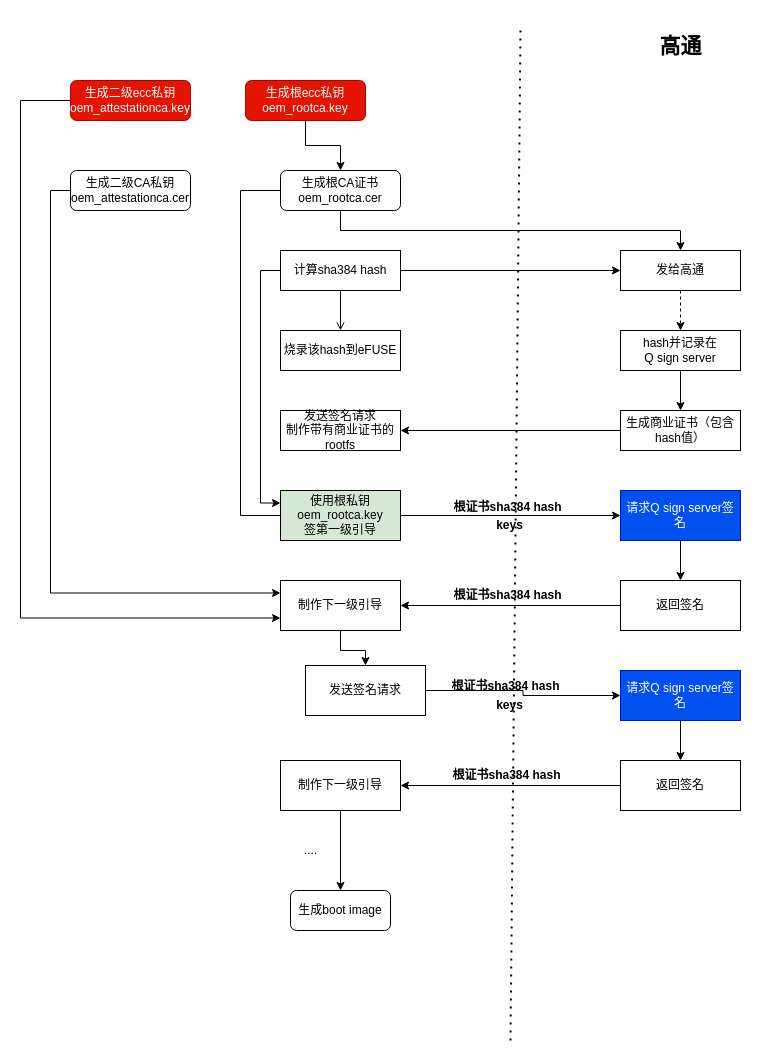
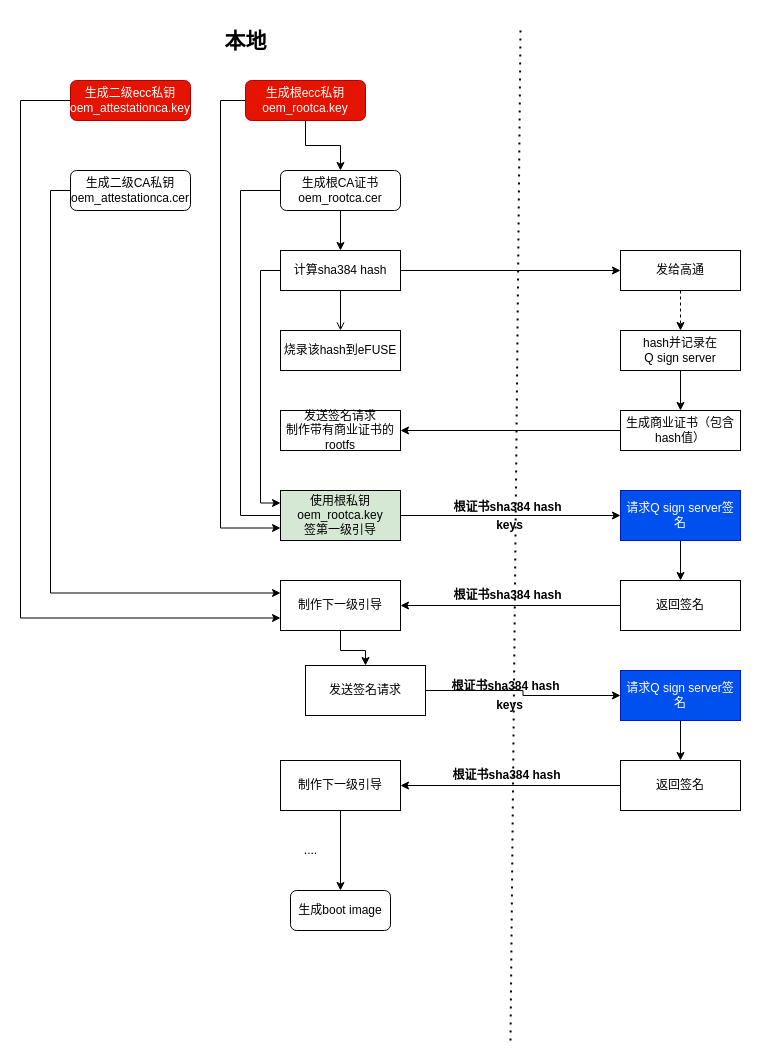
node "本地": added
node "高通": removed
edge "生成根CA证书 oem_rootca.cer" -> "发给高通": now "生成根CA证书 oem_rootca.cer" -> "计算sha384 hash"
edge "生成根ecc私钥oem_rootca.key" -> "使用根私钥 oem_rootca.key 签第一级引导": added
